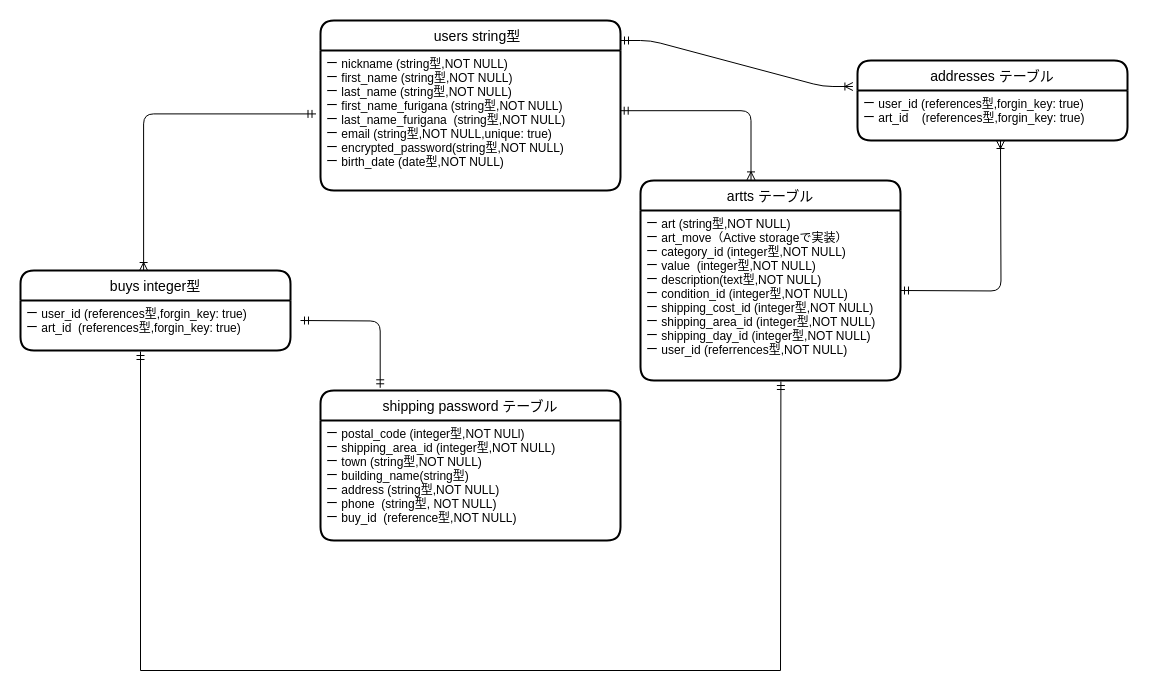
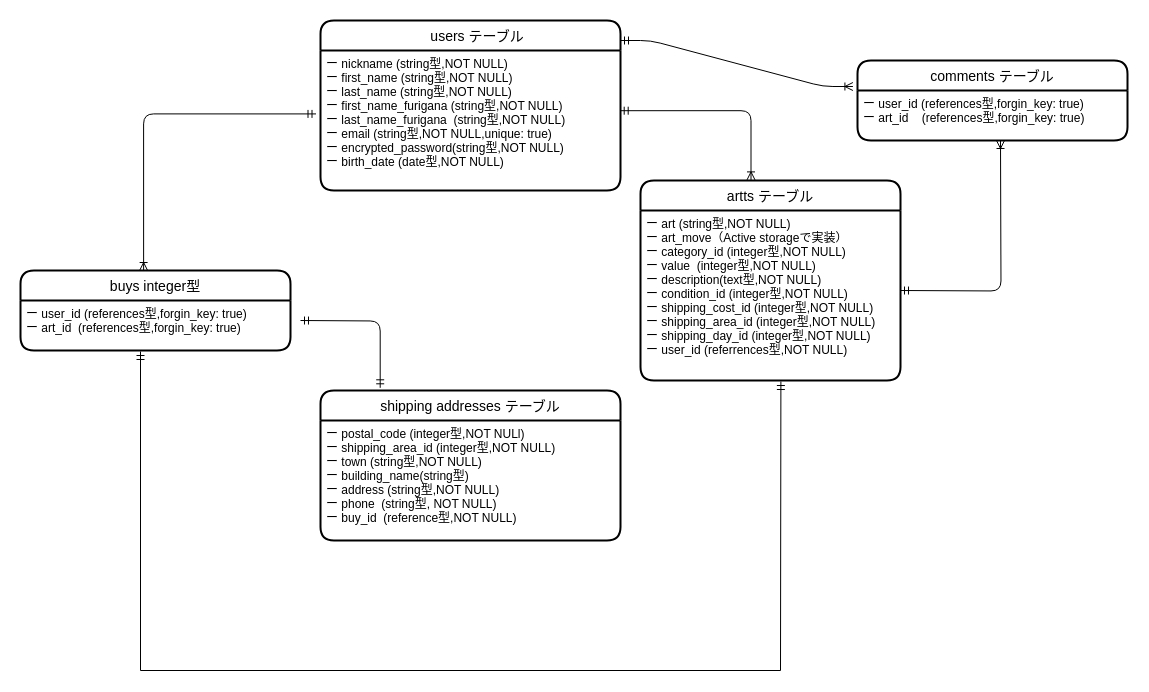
node "users string型": label "users string型" -> "users テーブル"
node "addresses テーブル": label "addresses テーブル" -> "comments テーブル"
node "shipping password テーブル": label "shipping password テーブル" -> "shipping addresses テーブル"
